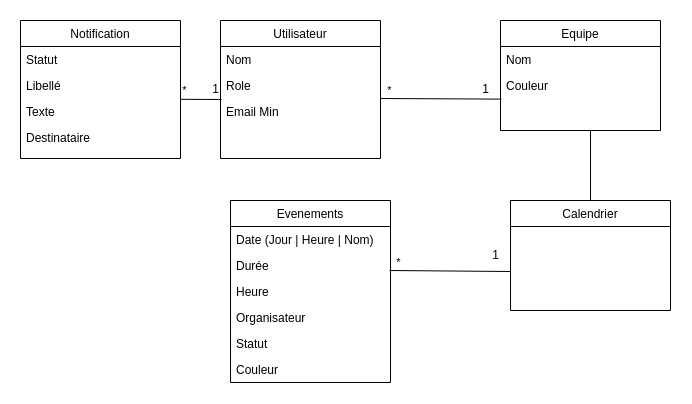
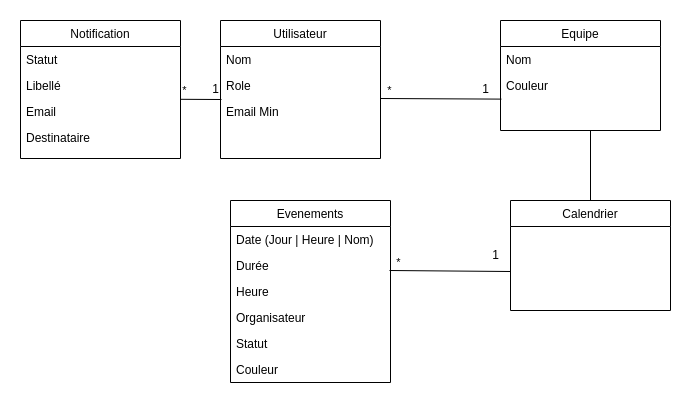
node "Texte": label "Texte" -> "Email"
